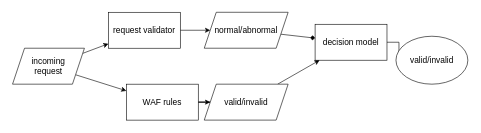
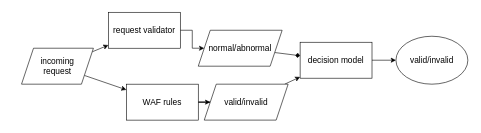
node "normal/abnormal": moved (246, 30) -> (240, 48)
node "decision model": moved (351, 42) -> (336, 60)
node "incoming request": moved (48, 66) -> (57, 66)
